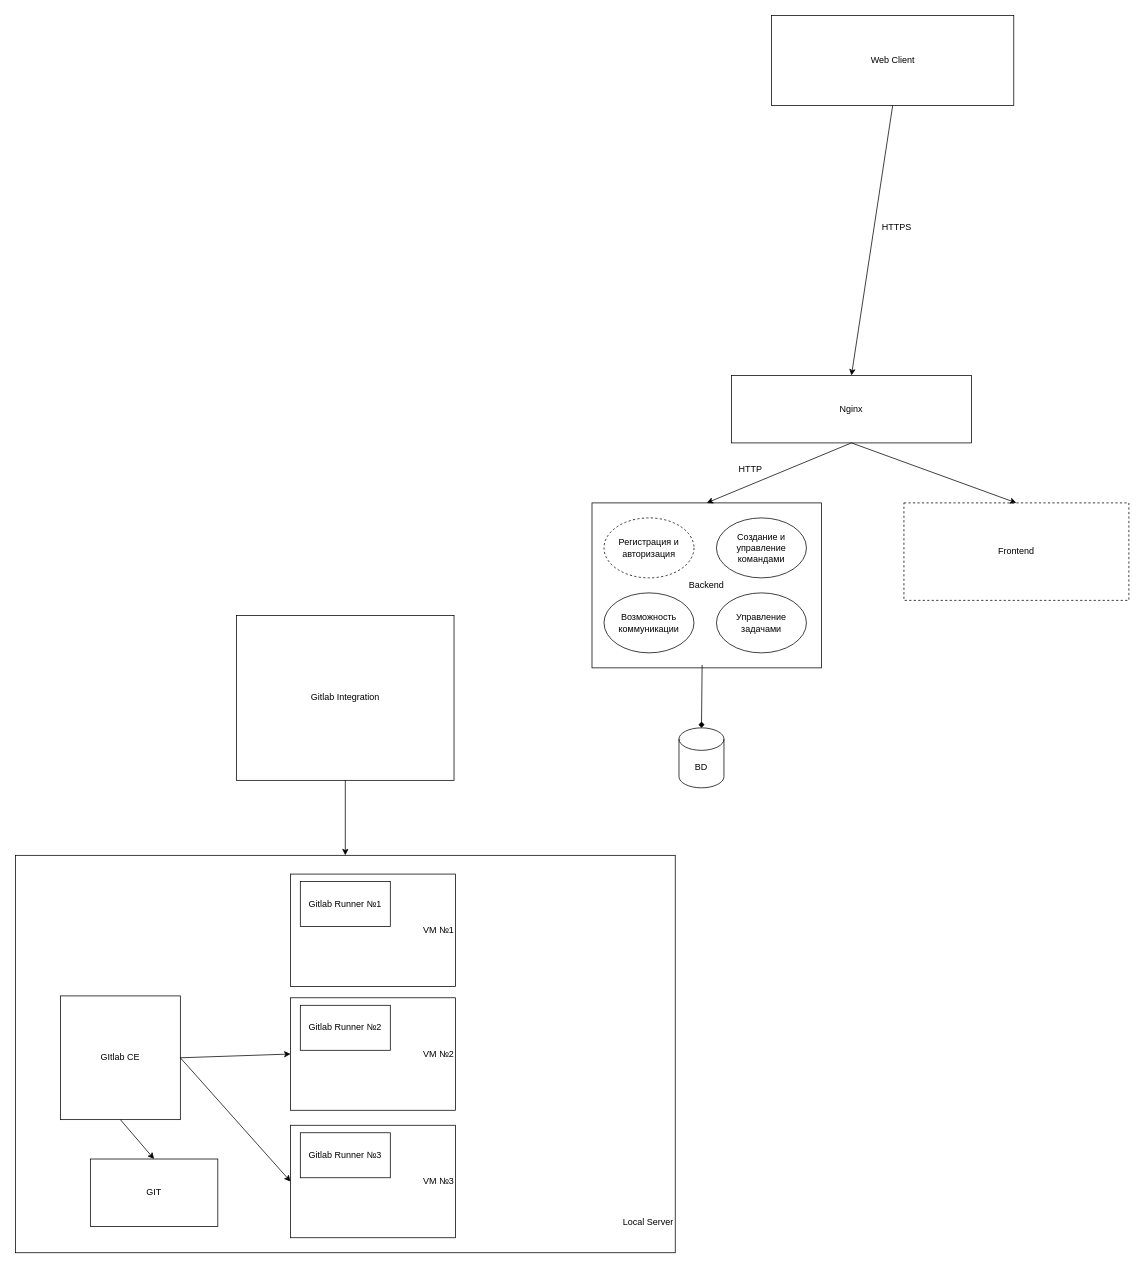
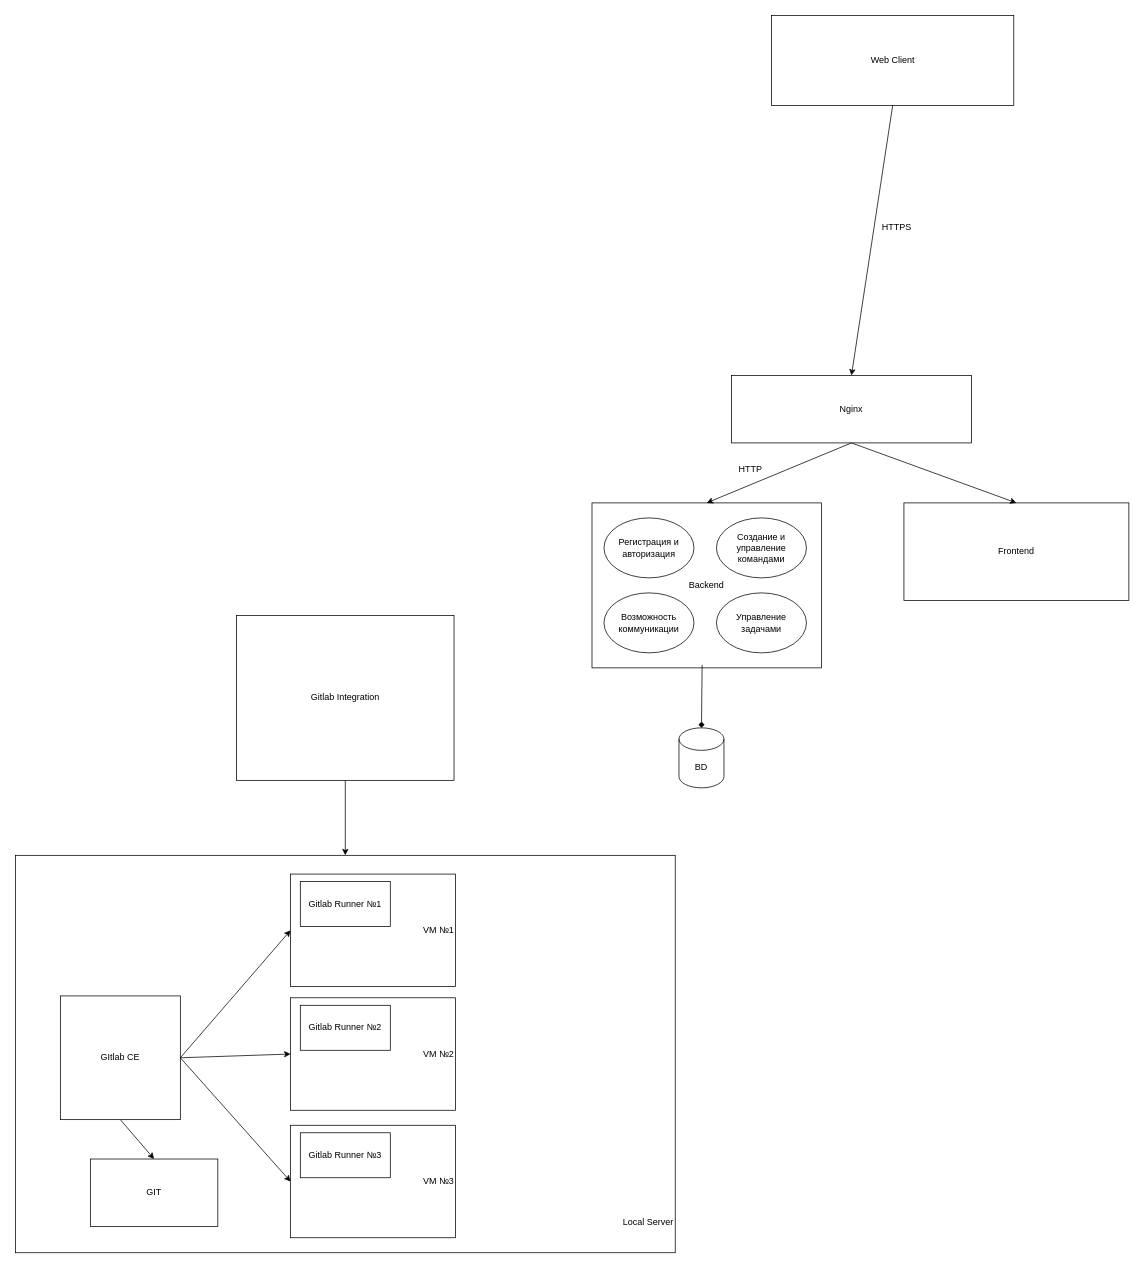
node "Регистрация и авторизация": style dashed -> solid
node "Frontend": style dashed -> solid
edge "GItlab CE" -> "VM №1": added
